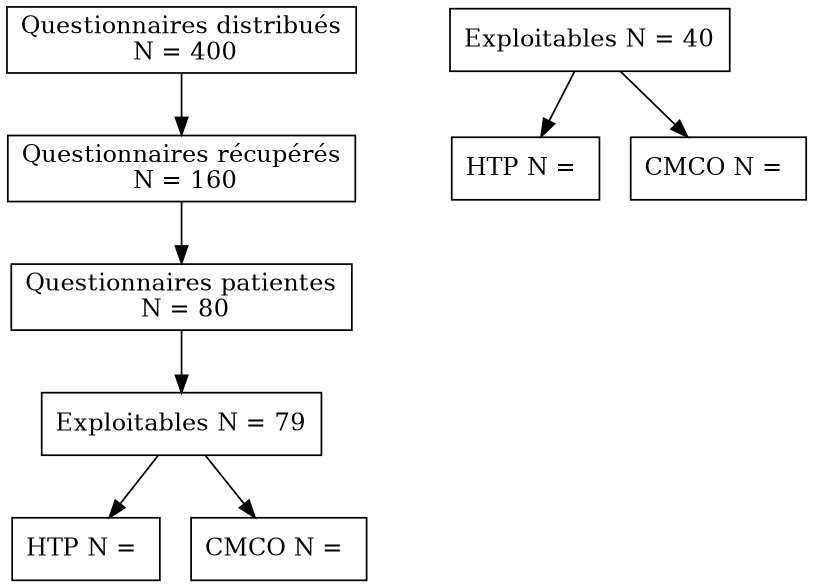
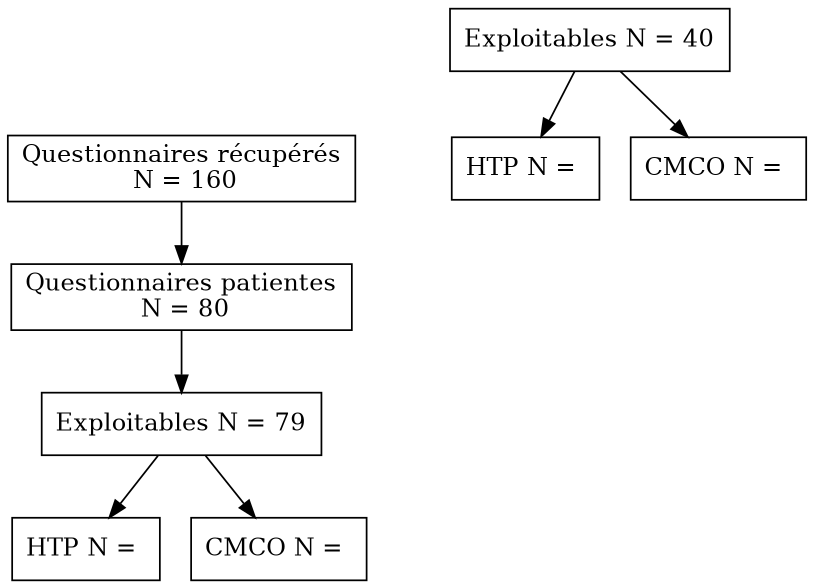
node "Questionnaires distribués N = 400": removed
